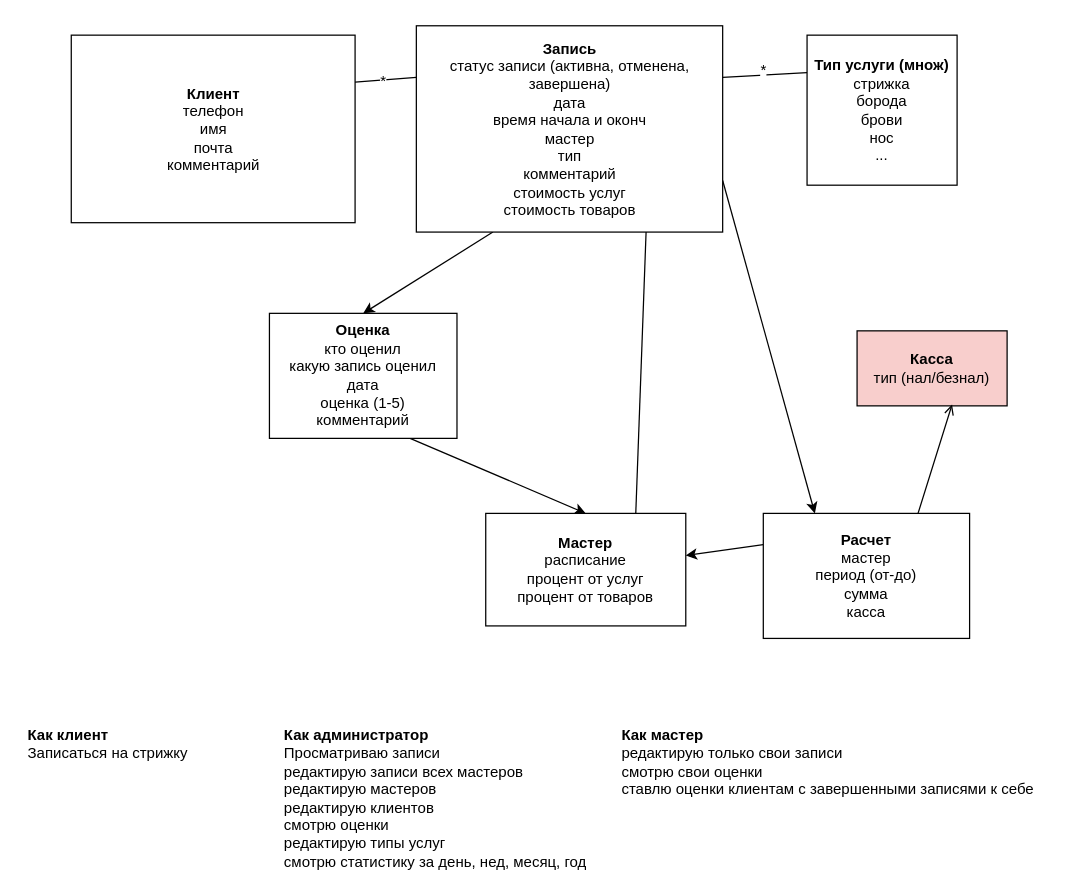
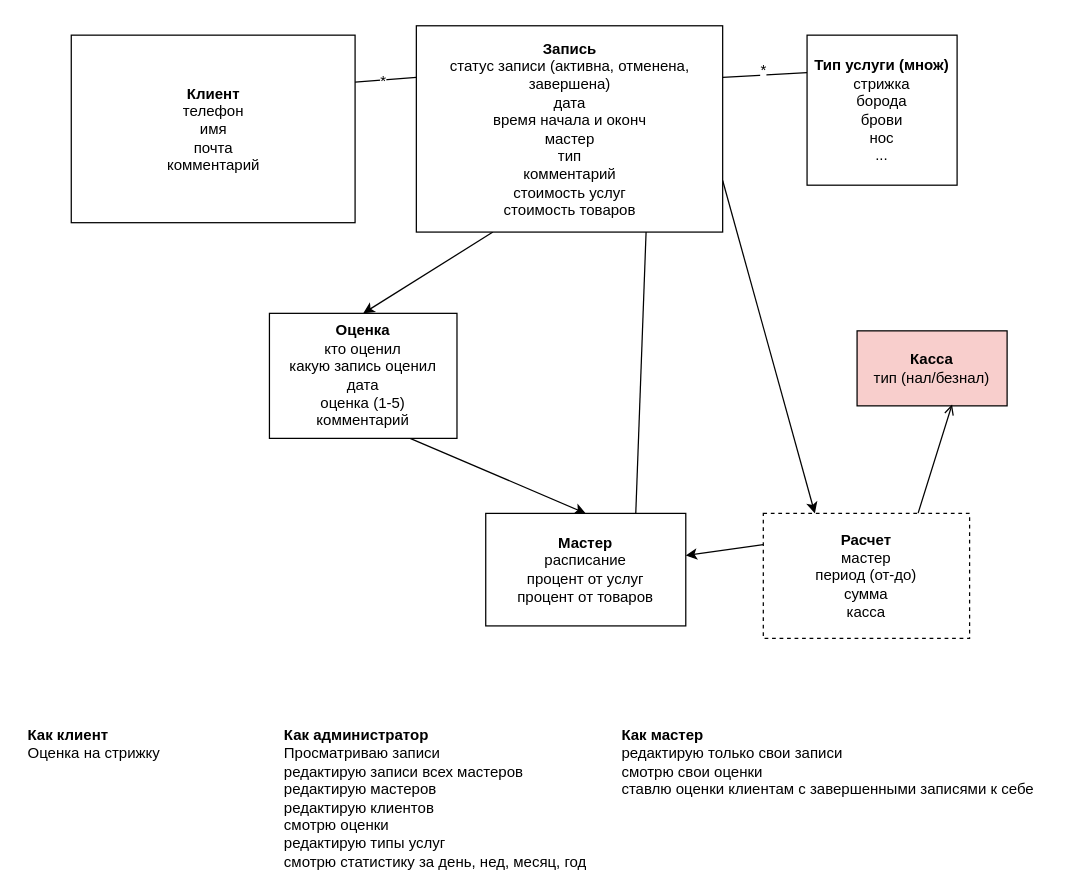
node "Расчет мастер период (от-до) сумма касса": style solid -> dashed
node "Как клиент Записаться на стрижку": label "Как клиент Записаться на стрижку" -> "Как клиент Оценка на стрижку"
